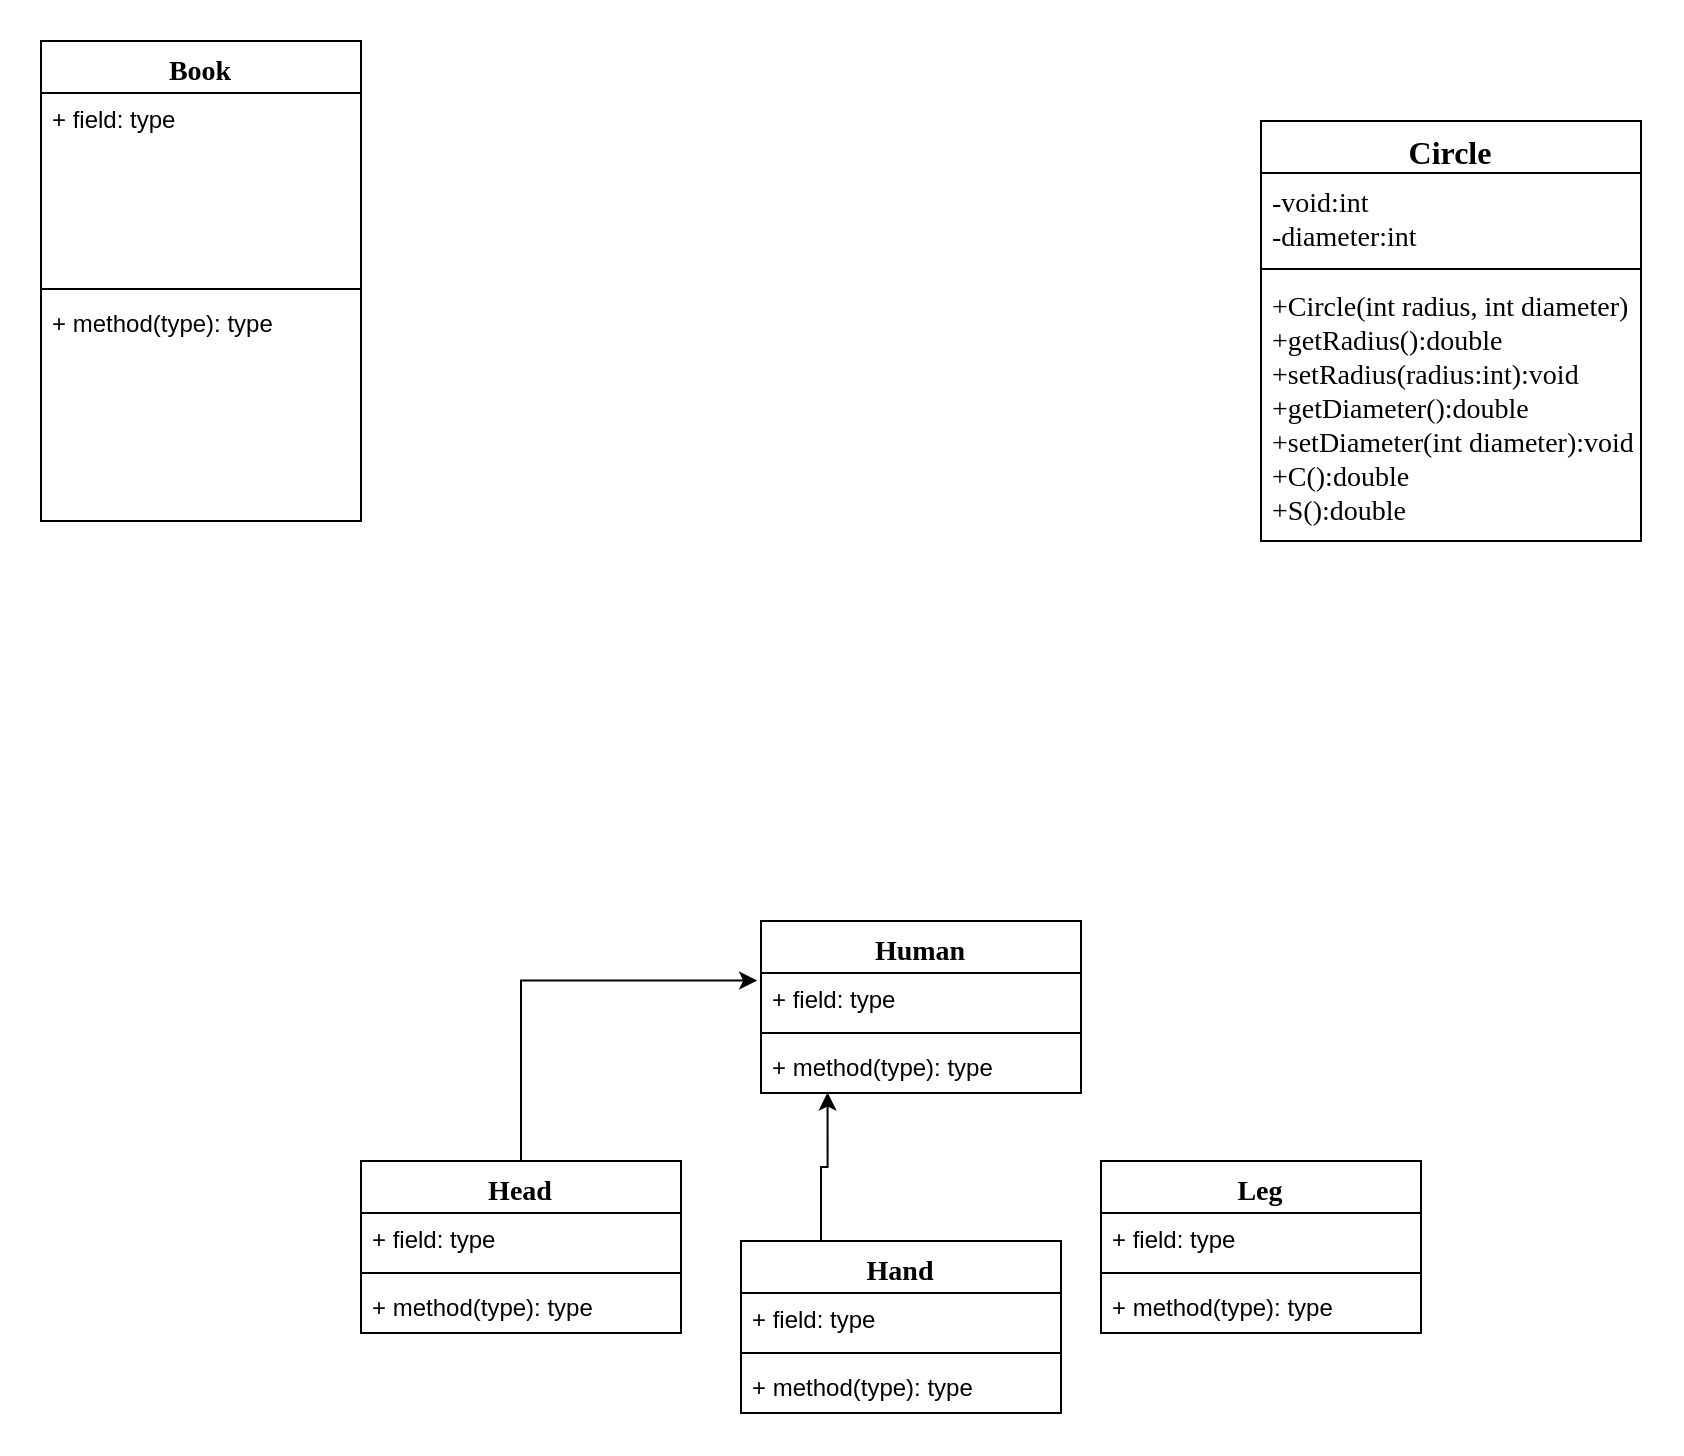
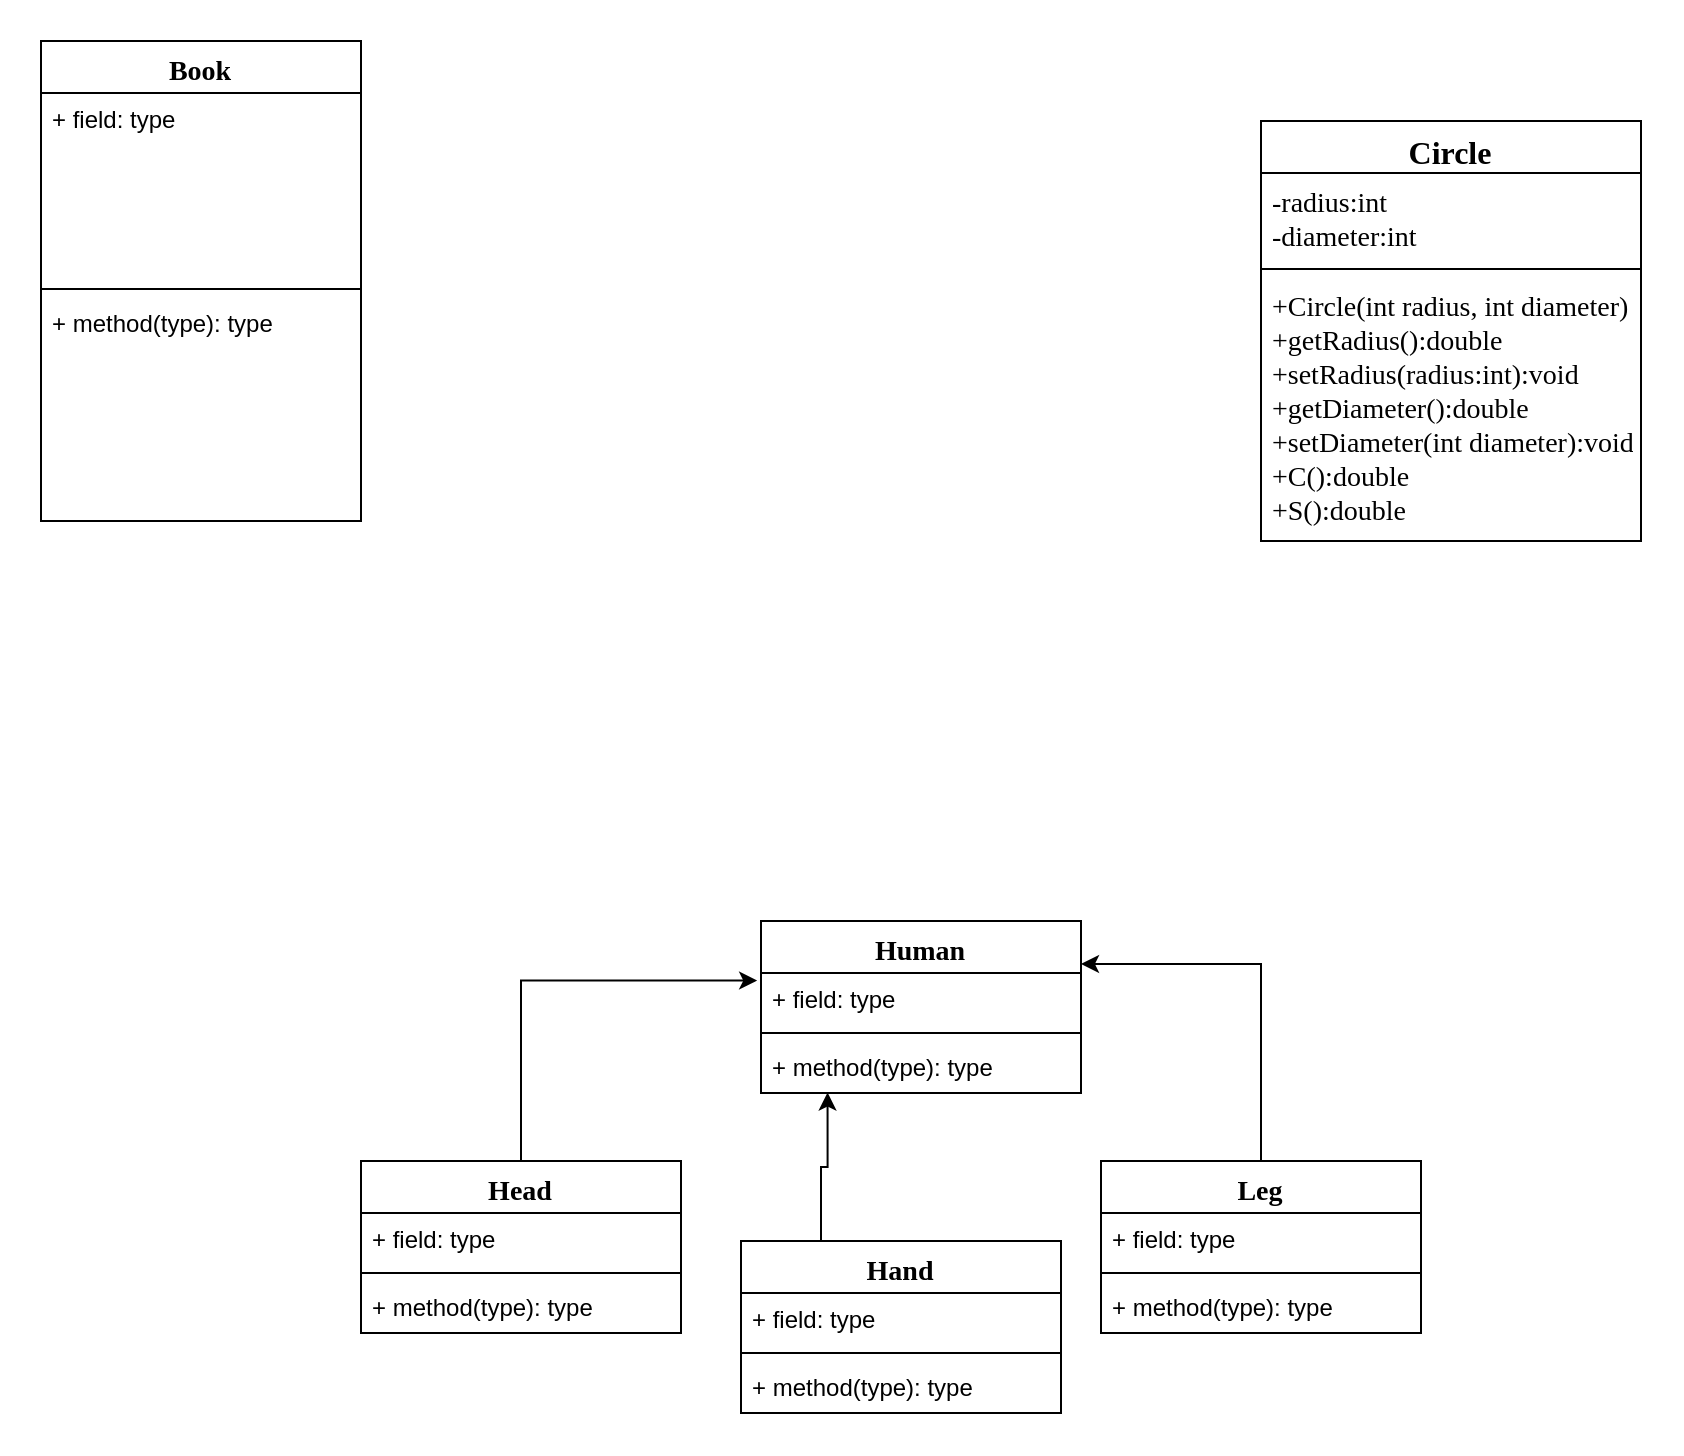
node "-void:int -diameter:int": label "-void:int -diameter:int" -> "-radius:int -diameter:int"
edge "Leg" -> "Human": added
